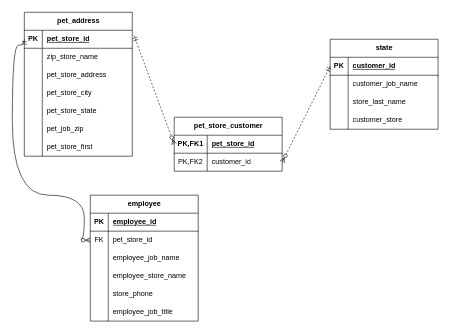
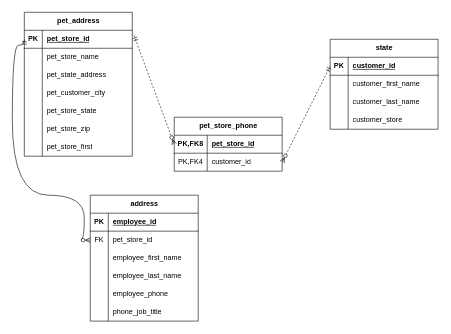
node "zip_store_name": label "zip_store_name" -> "pet_store_name"
node "pet_store_address": label "pet_store_address" -> "pet_state_address"
node "customer_job_name": label "customer_job_name" -> "customer_first_name"
node "pet_store_city": label "pet_store_city" -> "pet_customer_city"
node "store_last_name": label "store_last_name" -> "customer_last_name"
node "pet_store_customer": label "pet_store_customer" -> "pet_store_phone"
node "pet_job_zip": label "pet_job_zip" -> "pet_store_zip"
node "PK,FK1": label "PK,FK1" -> "PK,FK8"
node "PK,FK2": label "PK,FK2" -> "PK,FK4"
node "employee": label "employee" -> "address"
node "employee_job_name": label "employee_job_name" -> "employee_first_name"
node "employee_store_name": label "employee_store_name" -> "employee_last_name"
node "store_phone": label "store_phone" -> "employee_phone"
node "employee_job_title": label "employee_job_title" -> "phone_job_title"
